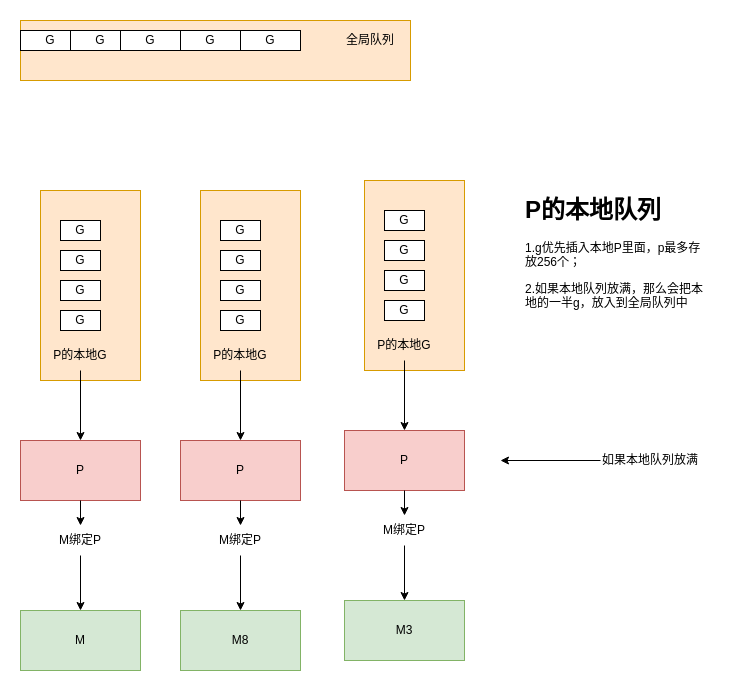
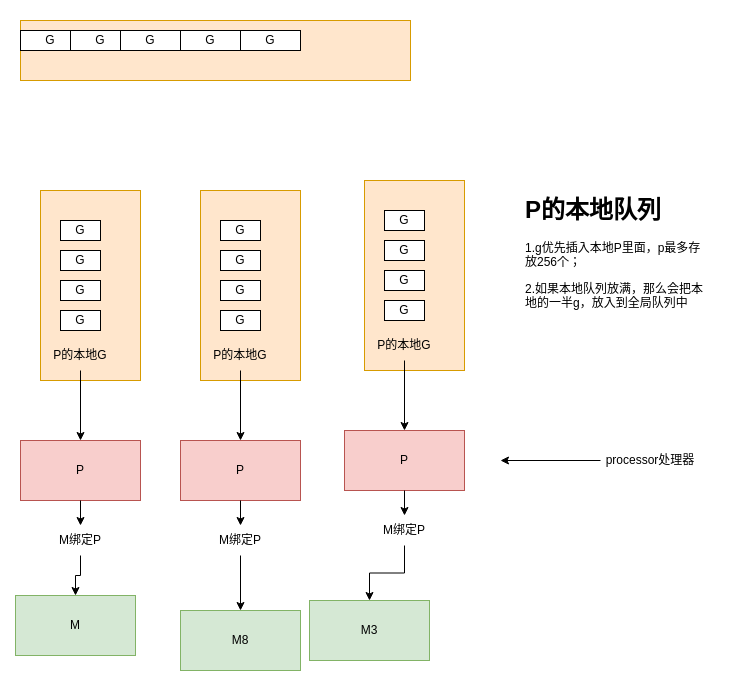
node "全局队列": removed
node "如果本地队列放满": label "如果本地队列放满" -> "processor处理器"
node "M3": moved (405, 631) -> (370, 631)
node "M": moved (81, 641) -> (76, 626)
